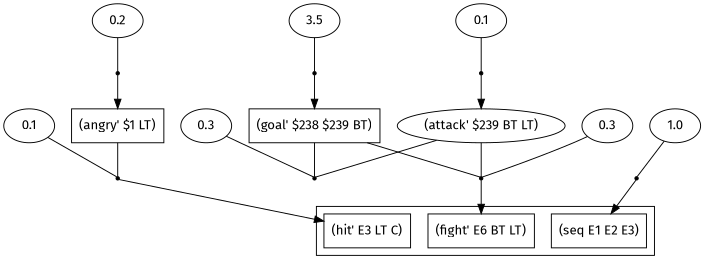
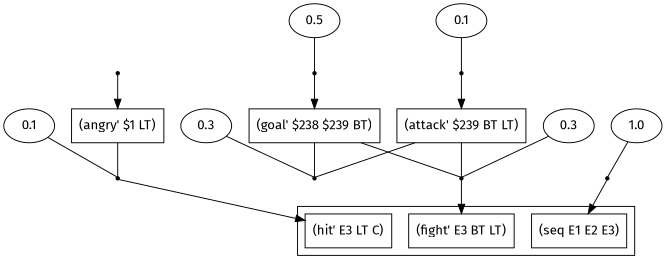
node "0.2": removed
node "3.5": label "3.5" -> "0.5"
node "(attack' $239 BT LT)": shape ellipse -> box
node "(fight' E6 BT LT)": label "(fight' E6 BT LT)" -> "(fight' E3 BT LT)"
